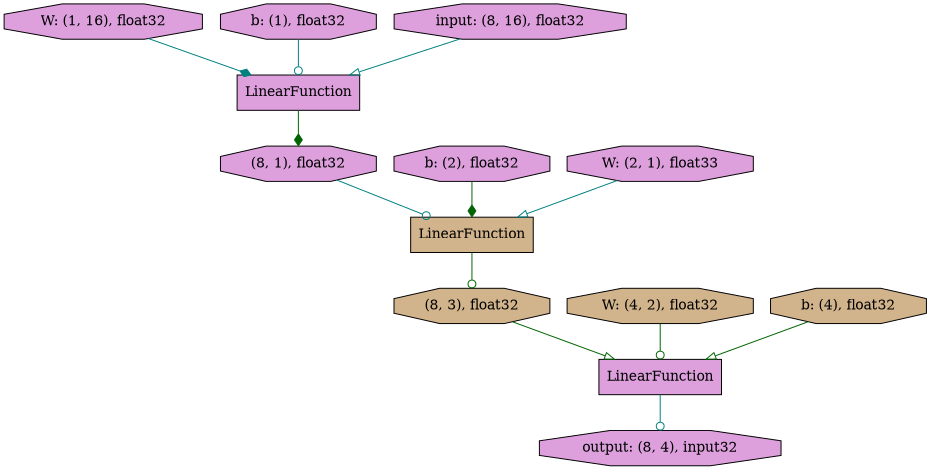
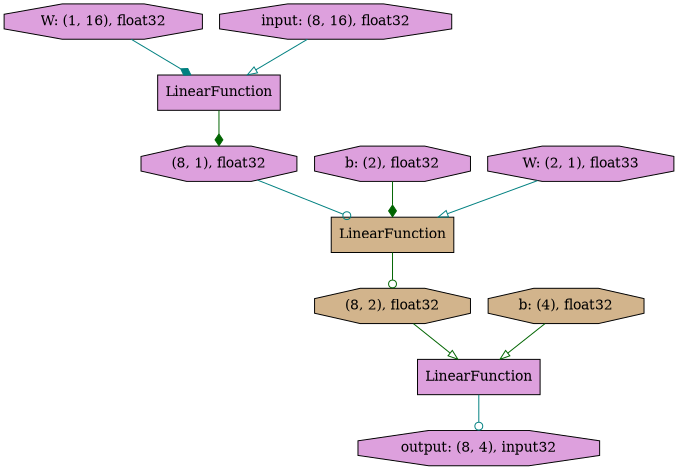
node "b: (1), float32": removed
node "(8, 3), float32": label "(8, 3), float32" -> "(8, 2), float32"
node "W: (4, 2), float32": removed
